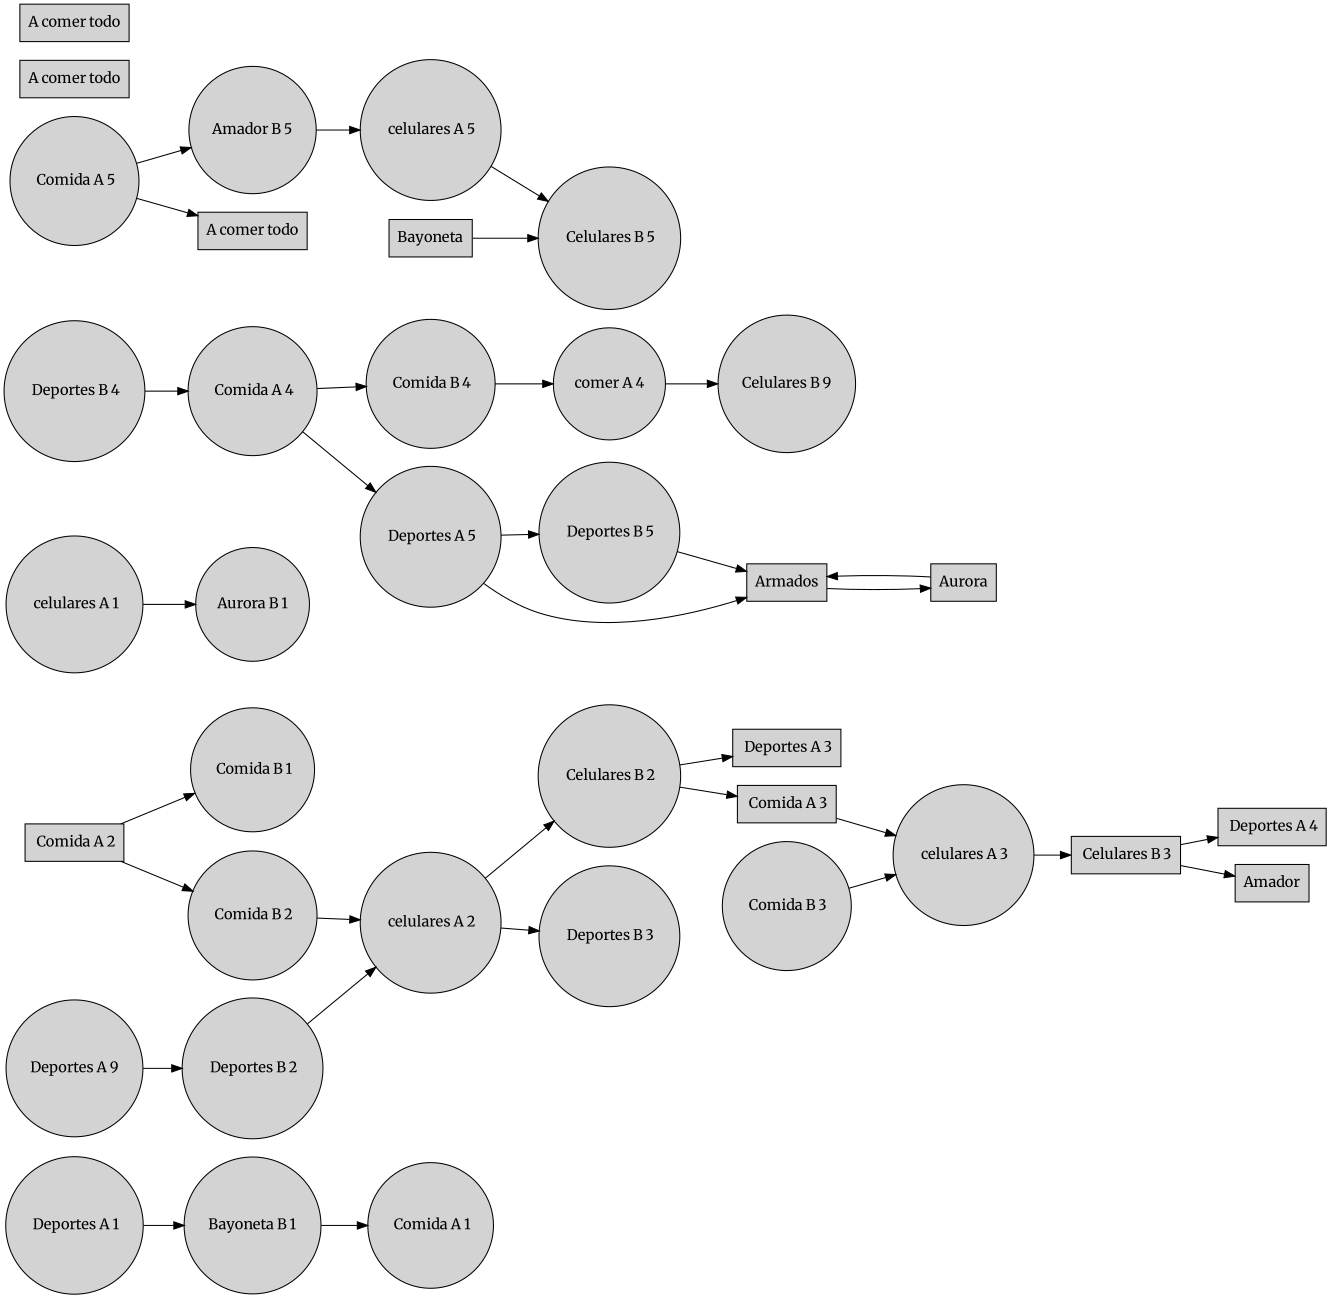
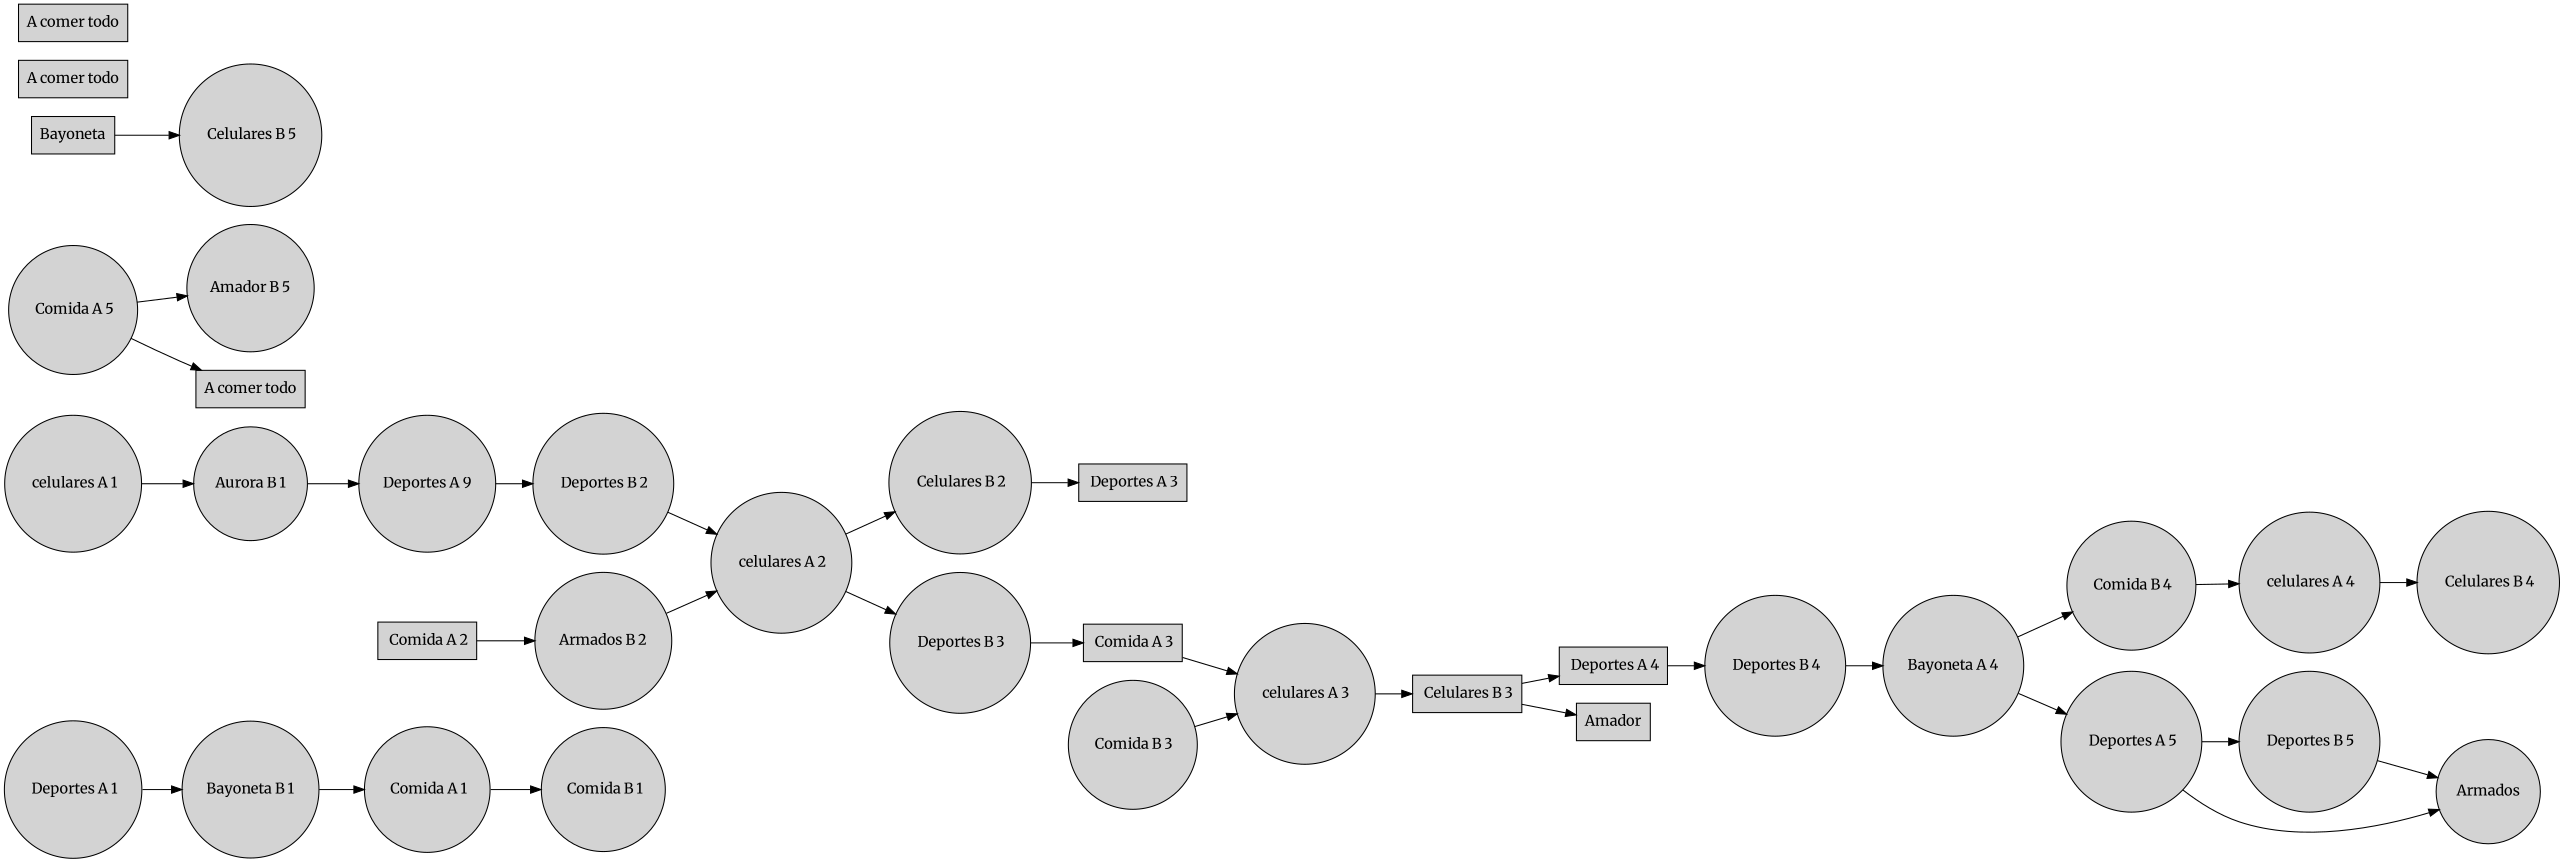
node "celulares A 5": removed
node "comer A 4": label "comer A 4" -> "celulares A 4"
node "Celulares B 9": label "Celulares B 9" -> "Celulares B 4"
node "Comida A 4": label "Comida A 4" -> "Bayoneta A 4"
edge "Aurora B 1" -> "Deportes A 9": added
node "Armados": shape box -> circle
node "Aurora": removed
edge "Deportes A 4" -> "Deportes B 4": added
edge "Celulares B 2" -> "Comida A 3": now "Deportes B 3" -> "Comida A 3"
edge "Comida A 2" -> "Comida B 1": now "Comida A 1" -> "Comida B 1"
node "Comida B 2": label "Comida B 2" -> "Armados B 2"
